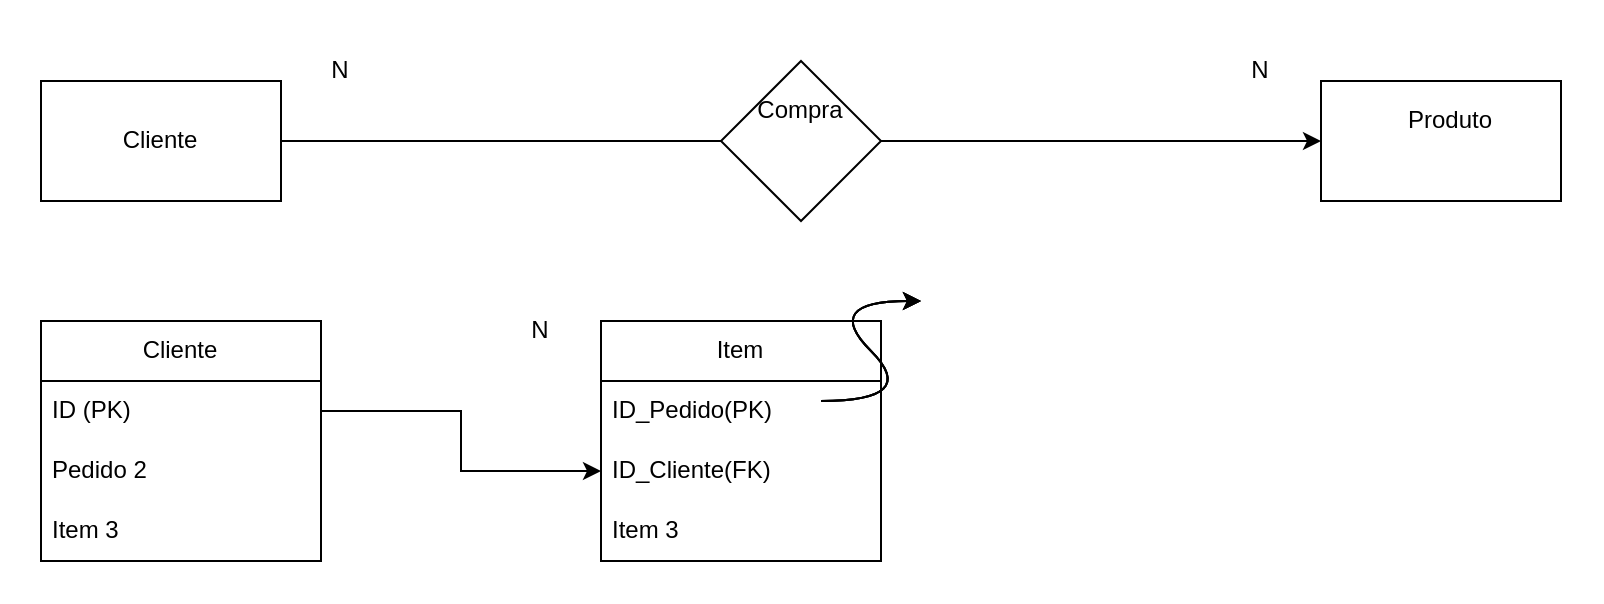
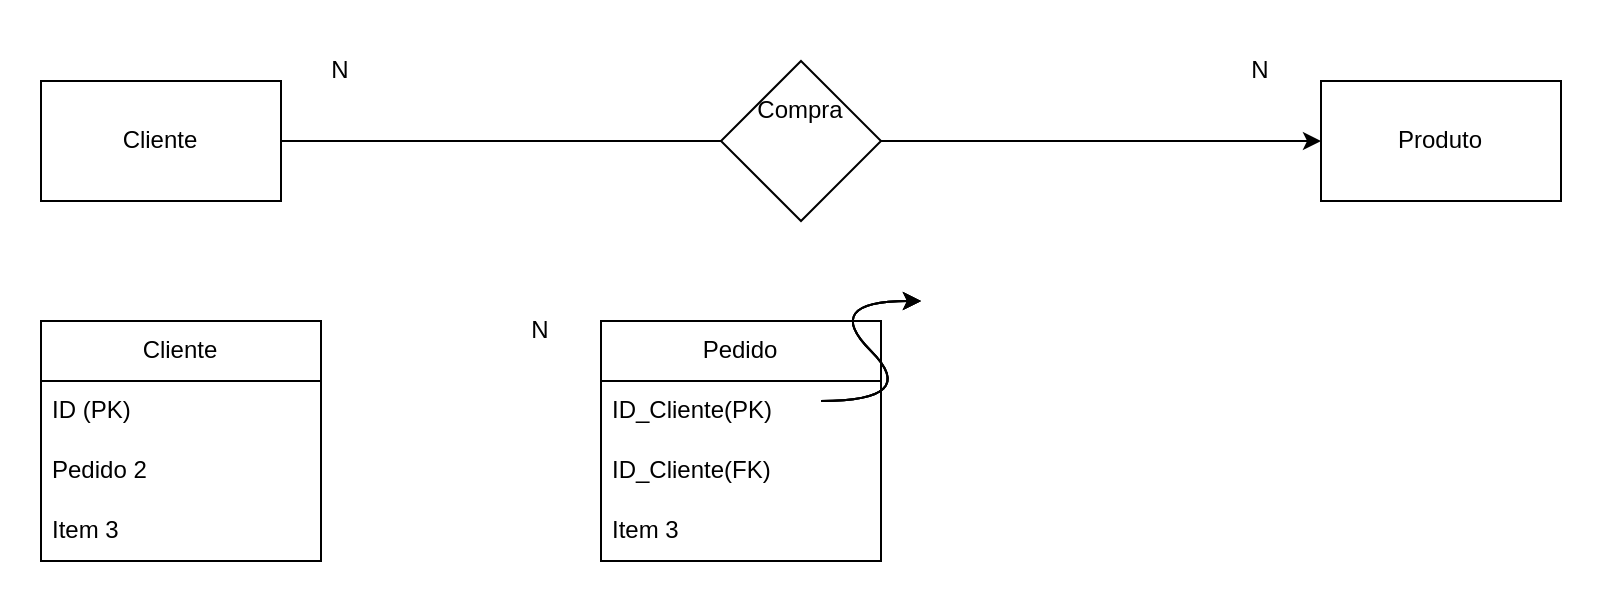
node "Produto": moved (1451, 121) -> (1441, 141)
node "Item": label "Item" -> "Pedido"
node "ID_Pedido(PK)": label "ID_Pedido(PK)" -> "ID_Cliente(PK)"
edge "ID (PK)" -> "ID_Cliente(FK)": removed
